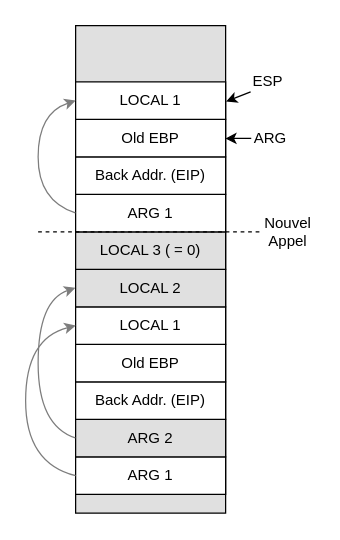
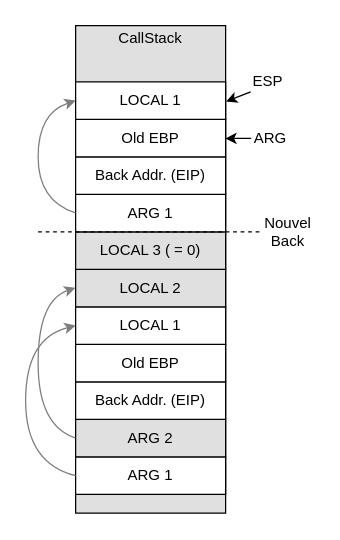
node "CallStack": added
node "Nouvel Appel": label "Nouvel Appel" -> "Nouvel Back"
